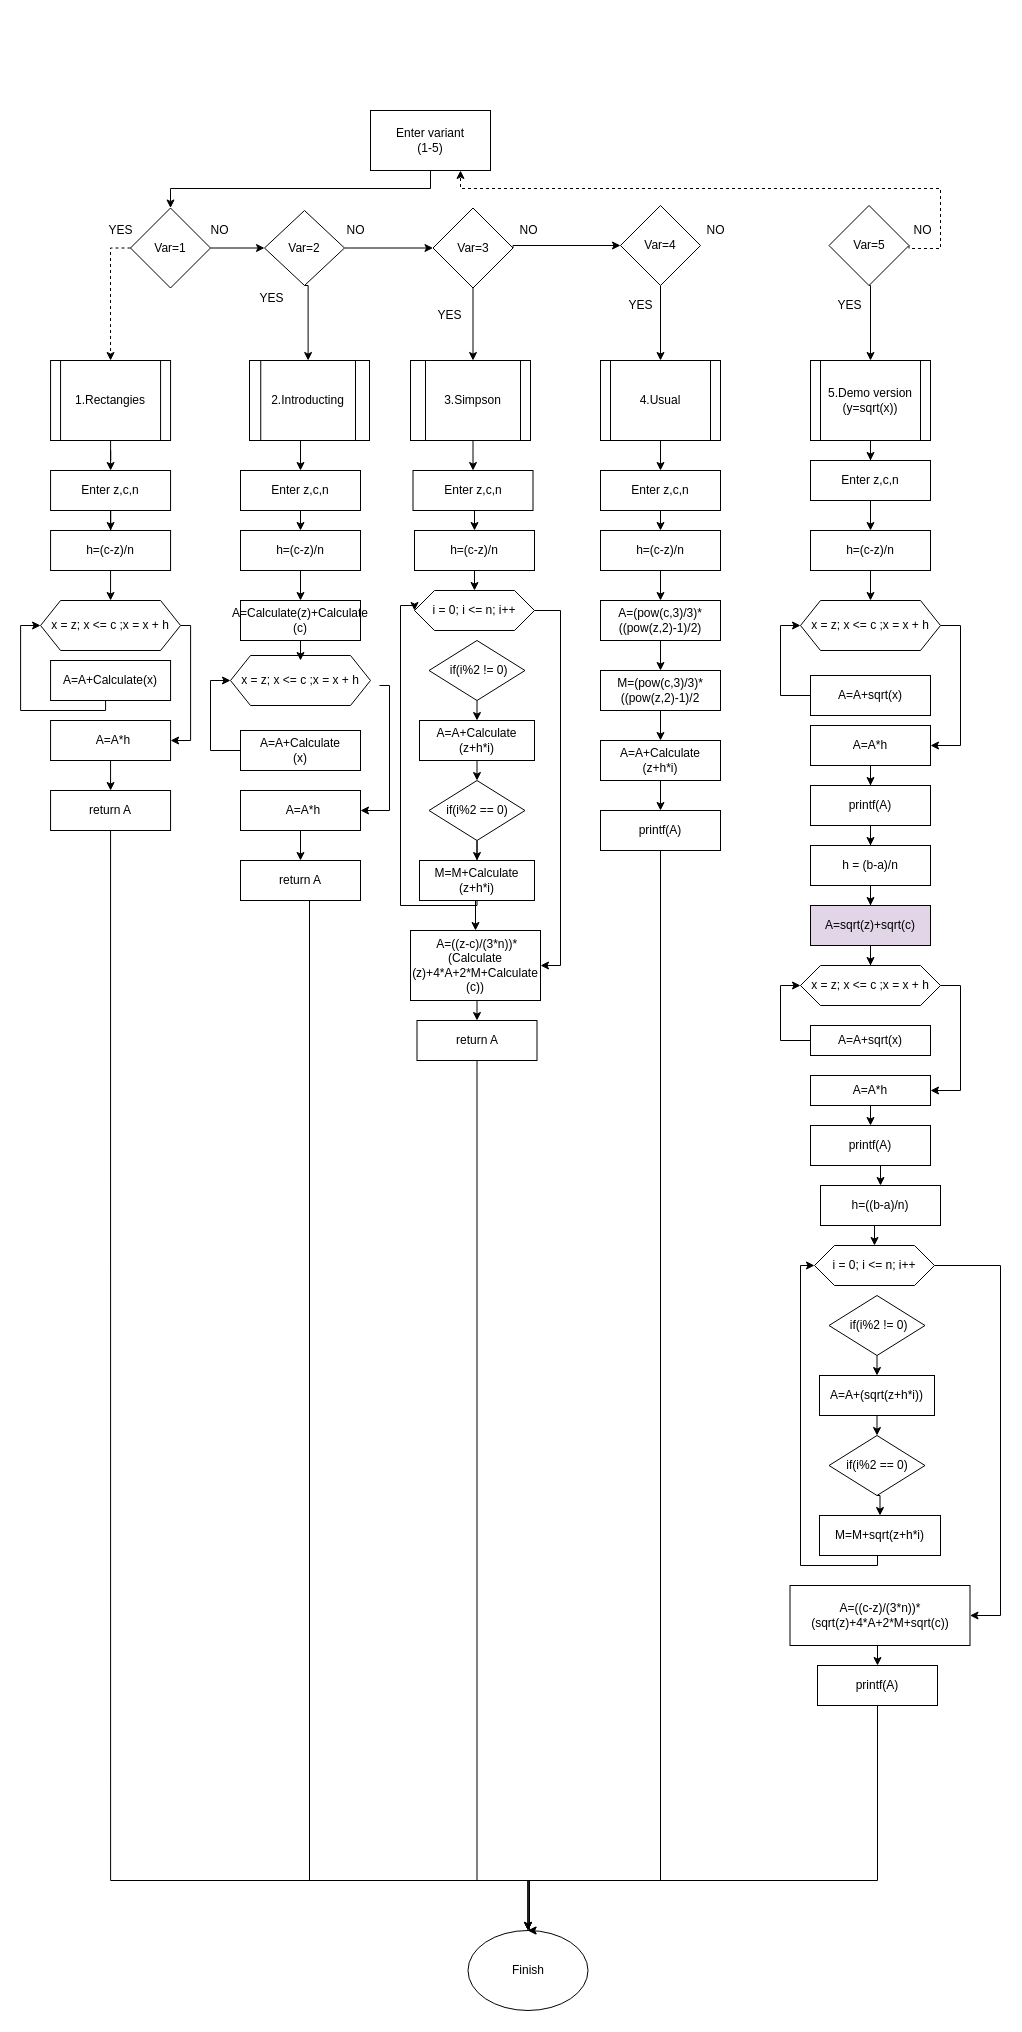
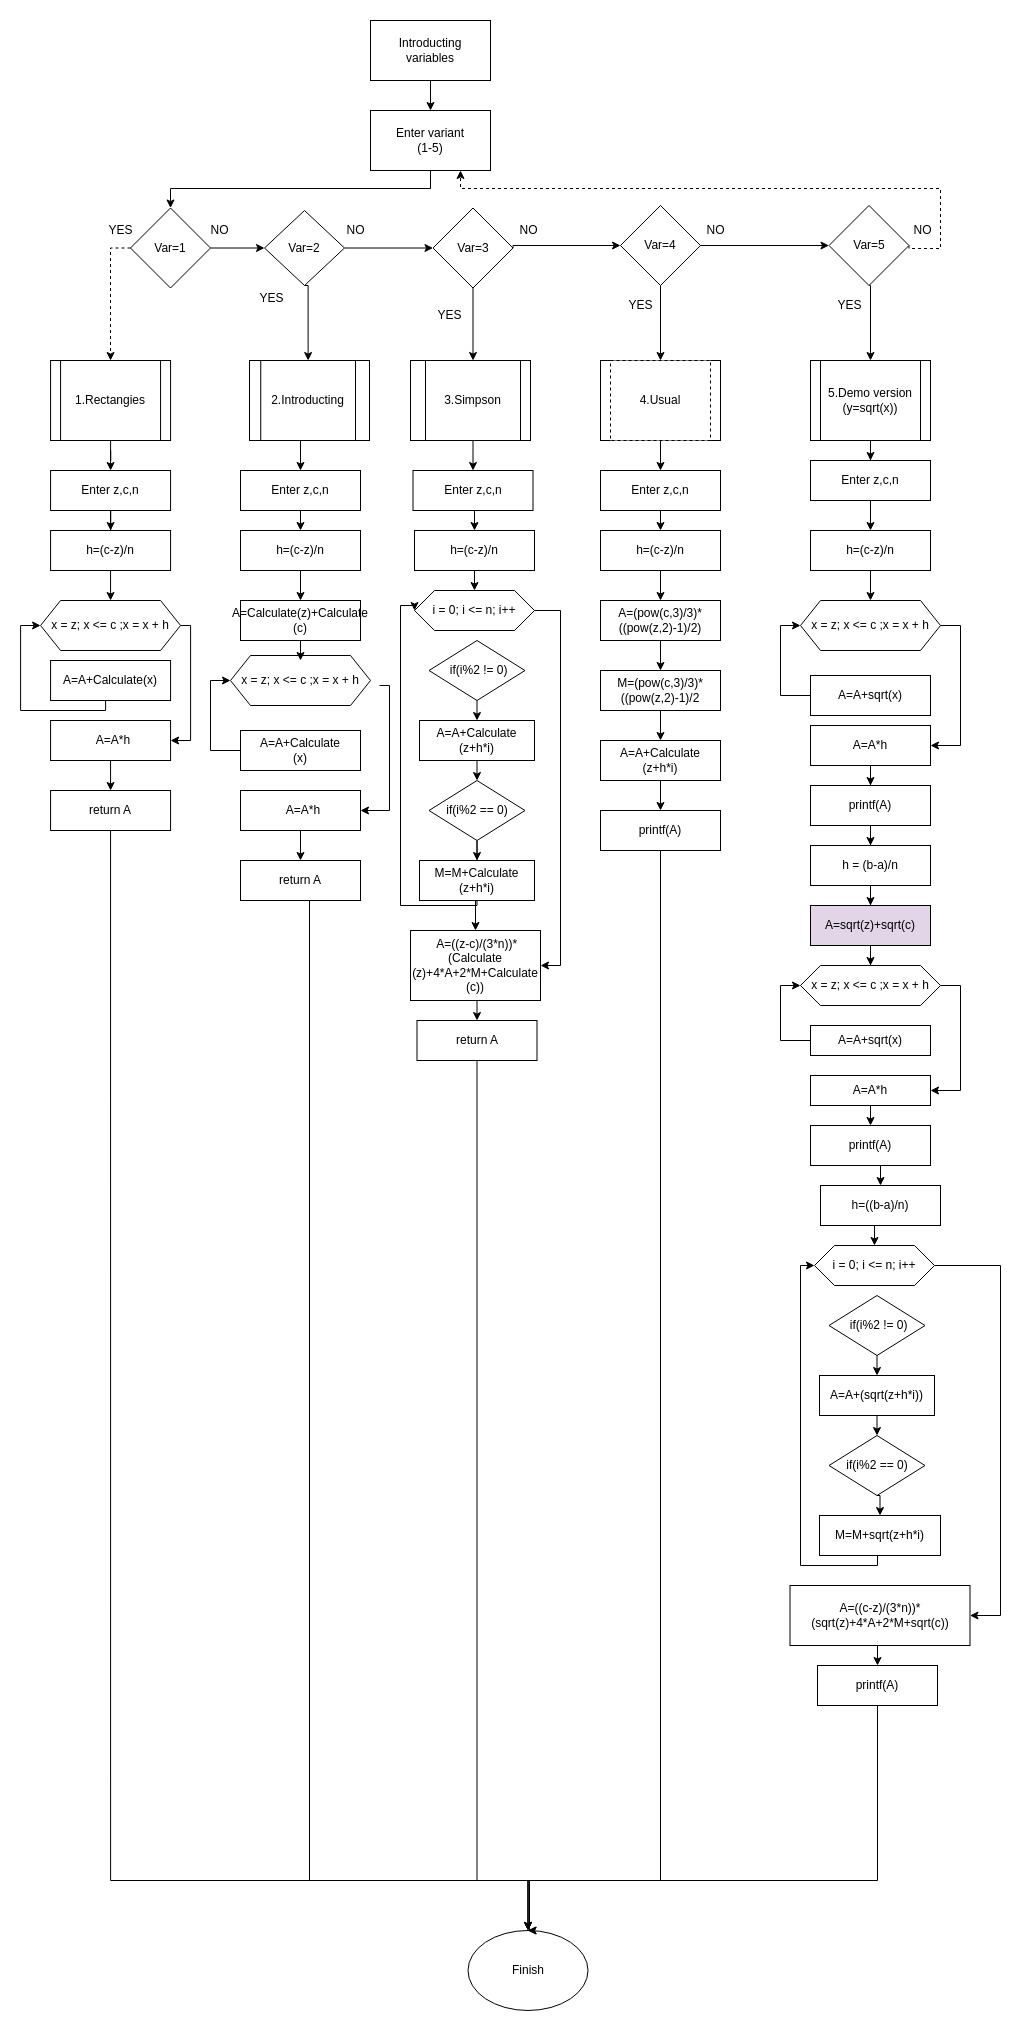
node "Introducting variables": added
edge "Introducting variables" -> "Enter variant (1-5)": added
edge "Var=4" -> "Var=5": added
node "4.Usual": style solid -> dashed
